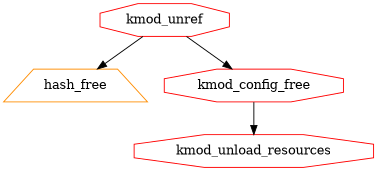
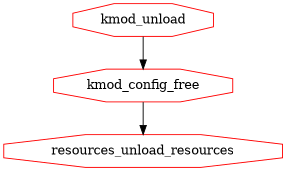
node "kmod_unref": label "kmod_unref" -> "kmod_unload"
node "hash_free": removed
node "kmod_unload_resources": label "kmod_unload_resources" -> "resources_unload_resources"
